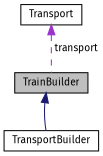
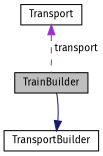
edge "TransportBuilder" -> "TrainBuilder": reversed
